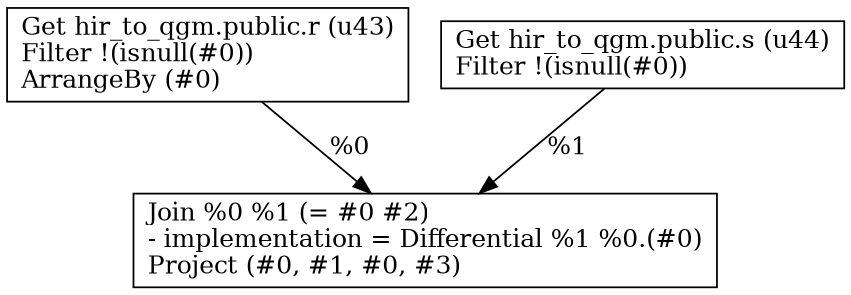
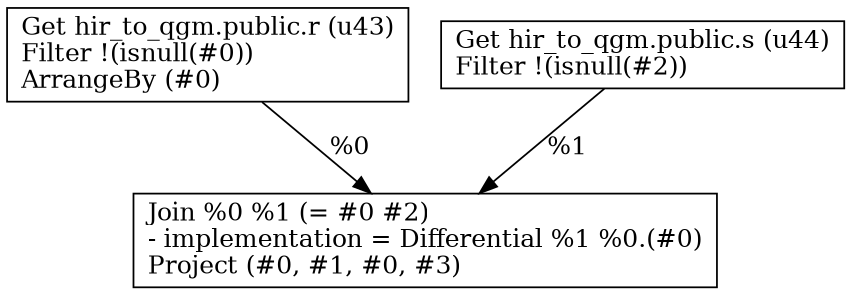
node "Get hir_to_qgm.public.s (u44) Filter !(isnull(#0))": label "Get hir_to_qgm.public.s (u44) Filter !(isnull(#0))" -> "Get hir_to_qgm.public.s (u44) Filter !(isnull(#2))"
